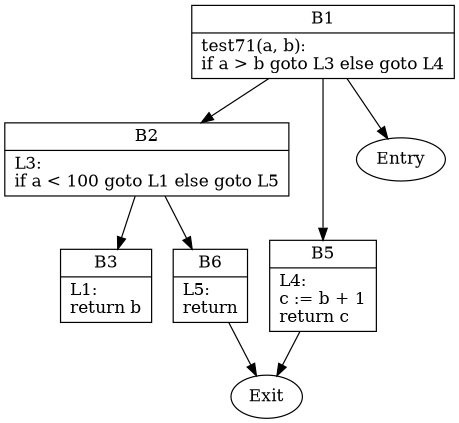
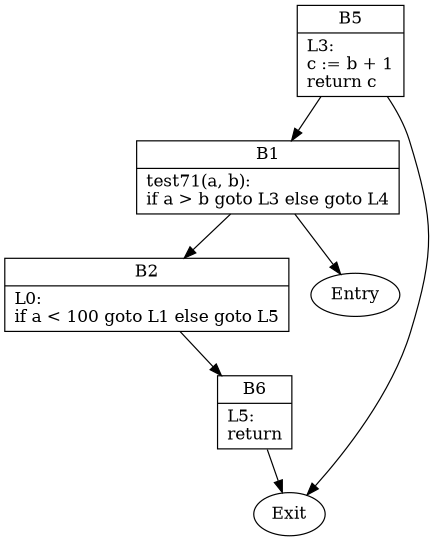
edge "B1" -> "B5": reversed
node "B2": text "L3:" -> "L0:"
node "B5": text "L4:" -> "L3:"
node "B3": removed
